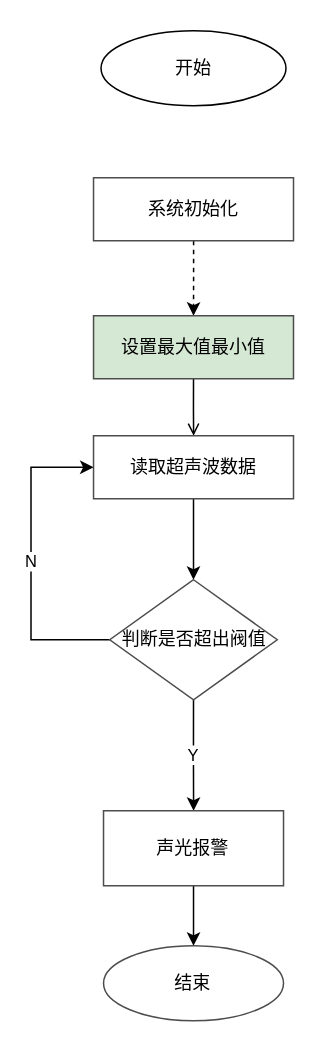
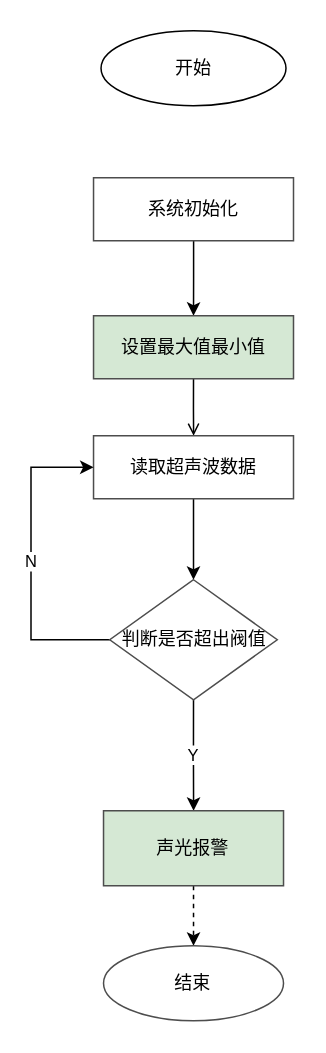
edge "系统初始化" -> "设置最大值最小值": style dashed -> solid
node "声光报警": fillcolor #ffffff -> #d5e8d4
edge "声光报警" -> "结束": style solid -> dashed
